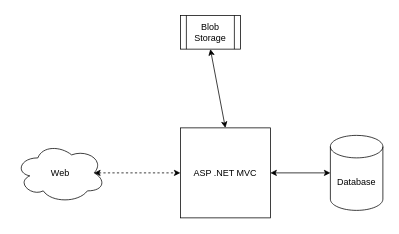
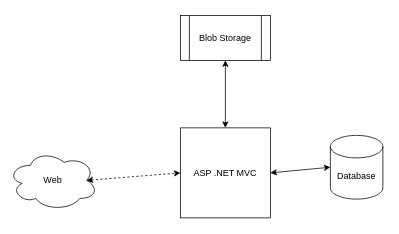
node "Blob Storage": size 60x34 -> 90x45
node "Web": moved (60, 173) -> (53, 180)
node "Database": size 53x75 -> 53x64
